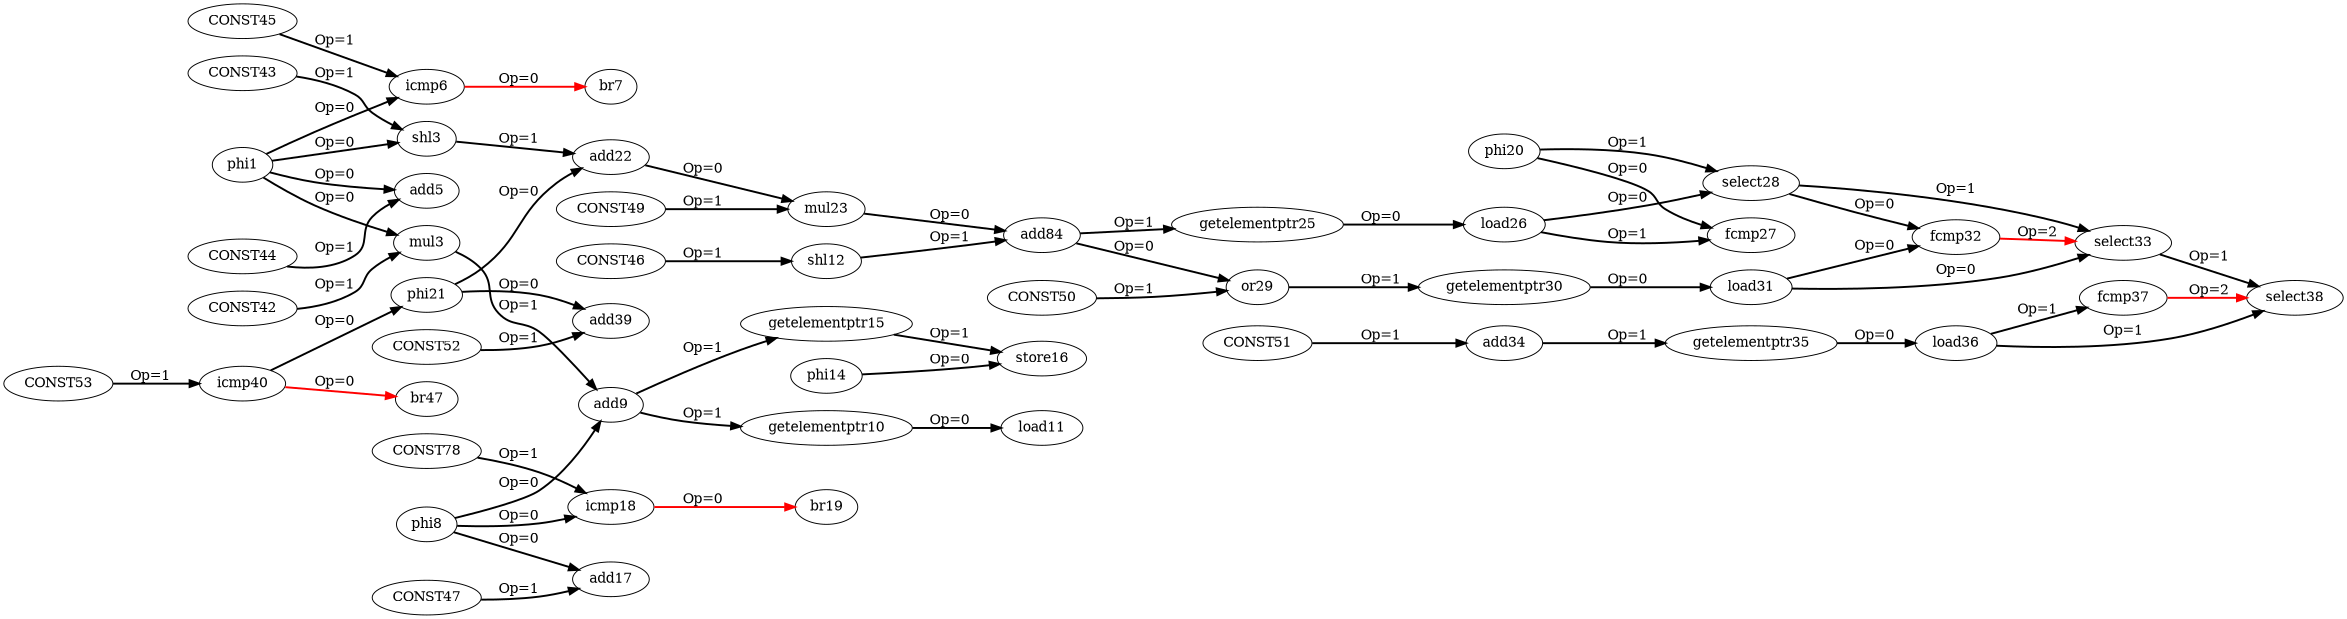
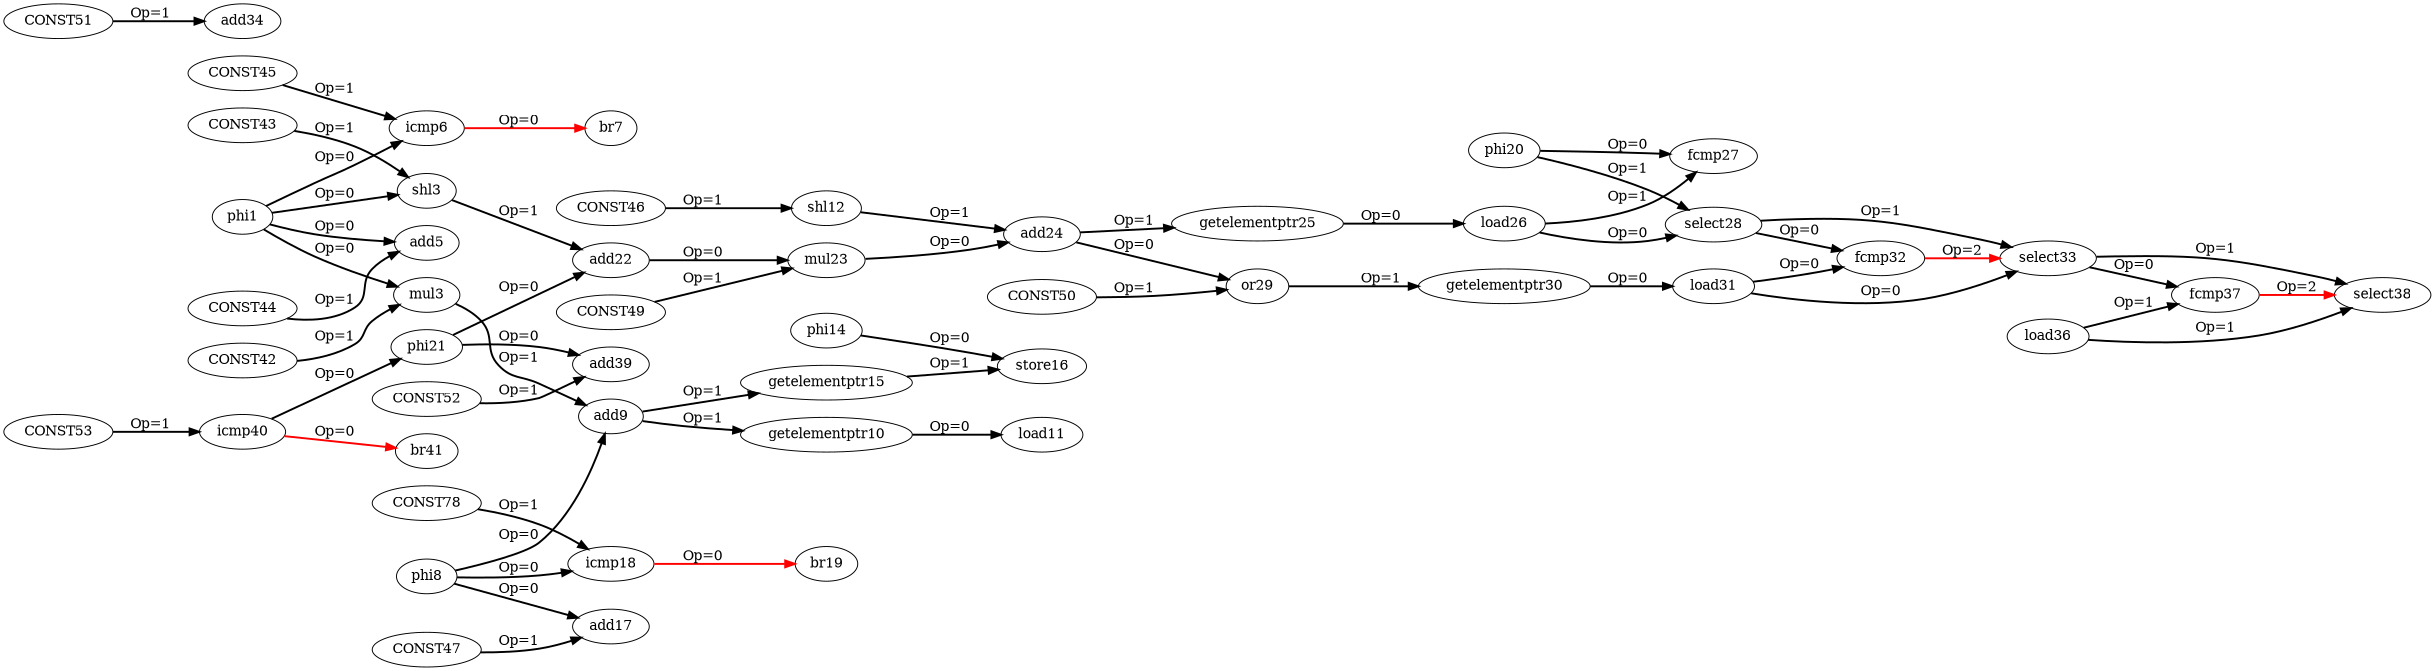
node "add84": label "add84" -> "add24"
edge "select33" -> "fcmp37": added, label "Op=0"
node "getelementptr35": removed
node "br47": label "br47" -> "br41"
